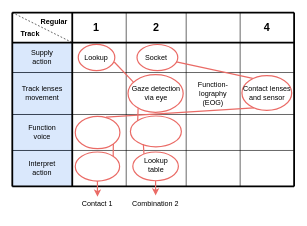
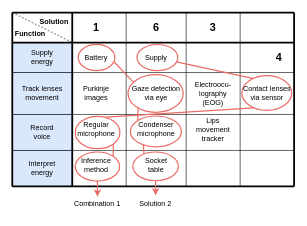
node "Regular": label "Regular" -> "Solution"
node "2": label "2" -> "6"
node "3": added
node "4": moved (267, 27) -> (279, 57)
node "Track": label "Track" -> "Function"
node "Supply action": label "Supply action" -> "Supply energy"
node "Lookup": label "Lookup" -> "Battery"
node "Socket": label "Socket" -> "Supply"
node "Purkinje images": added
node "Function- lography (EOG)": label "Function- lography (EOG)" -> "Electroocu- lography (EOG)"
node "Contact lenses and sensor": label "Contact lenses and sensor" -> "Contact lenses via sensor"
node "Regular microphone": added
node "Condenser microphone": added
node "Lips movement tracker": added
node "Function voice": label "Function voice" -> "Record voice"
node "Inference method": added
node "Lookup table": label "Lookup table" -> "Socket table"
node "Interpret action": label "Interpret action" -> "Interpret energy"
node "Contact 1": label "Contact 1" -> "Combination 1"
node "Combination 2": label "Combination 2" -> "Solution 2"
